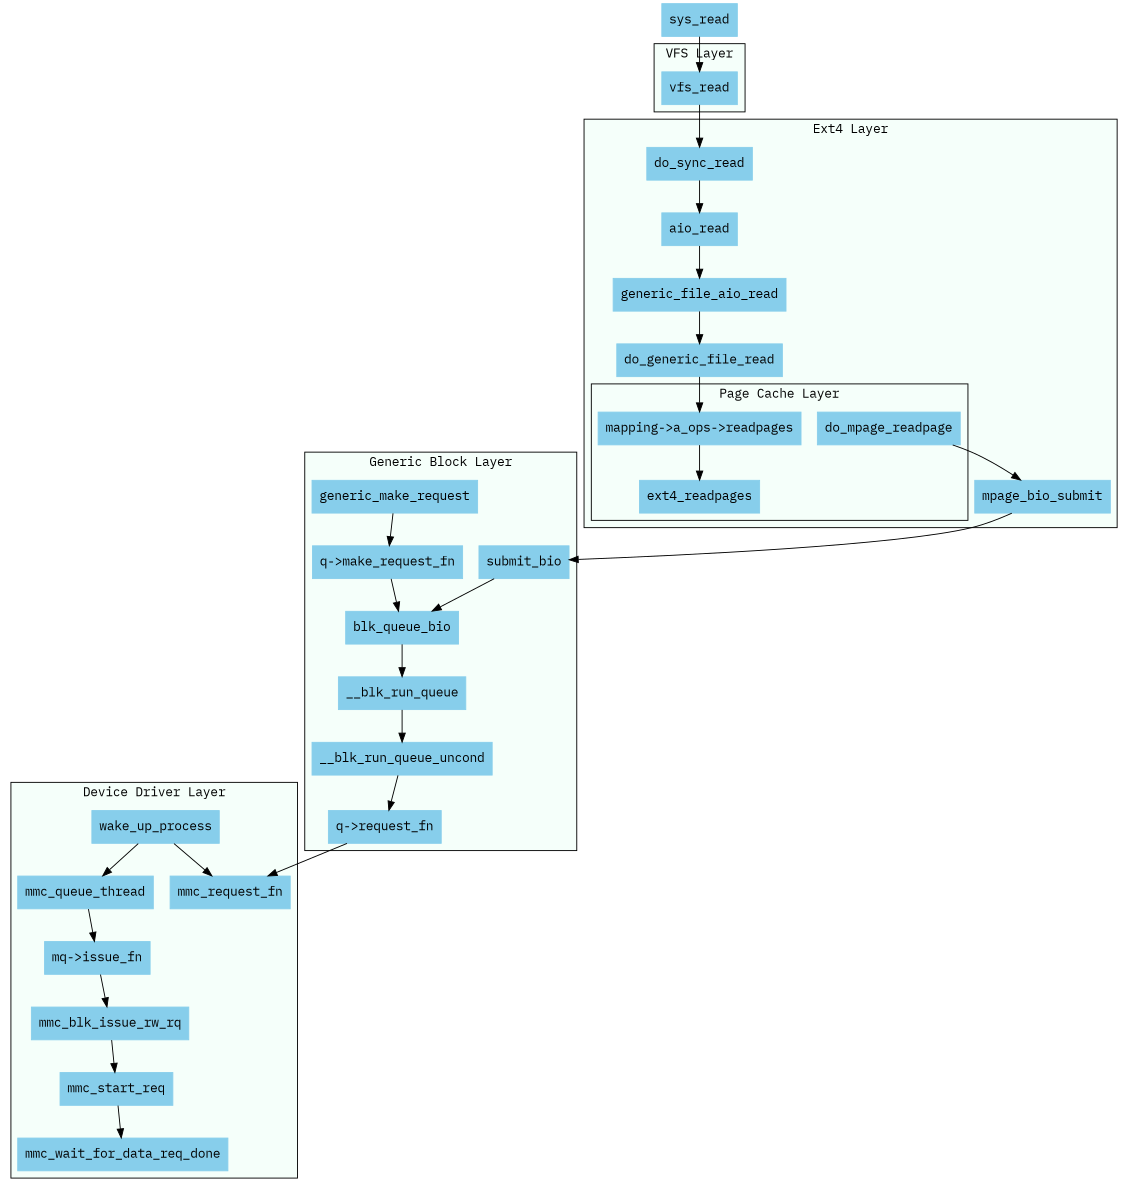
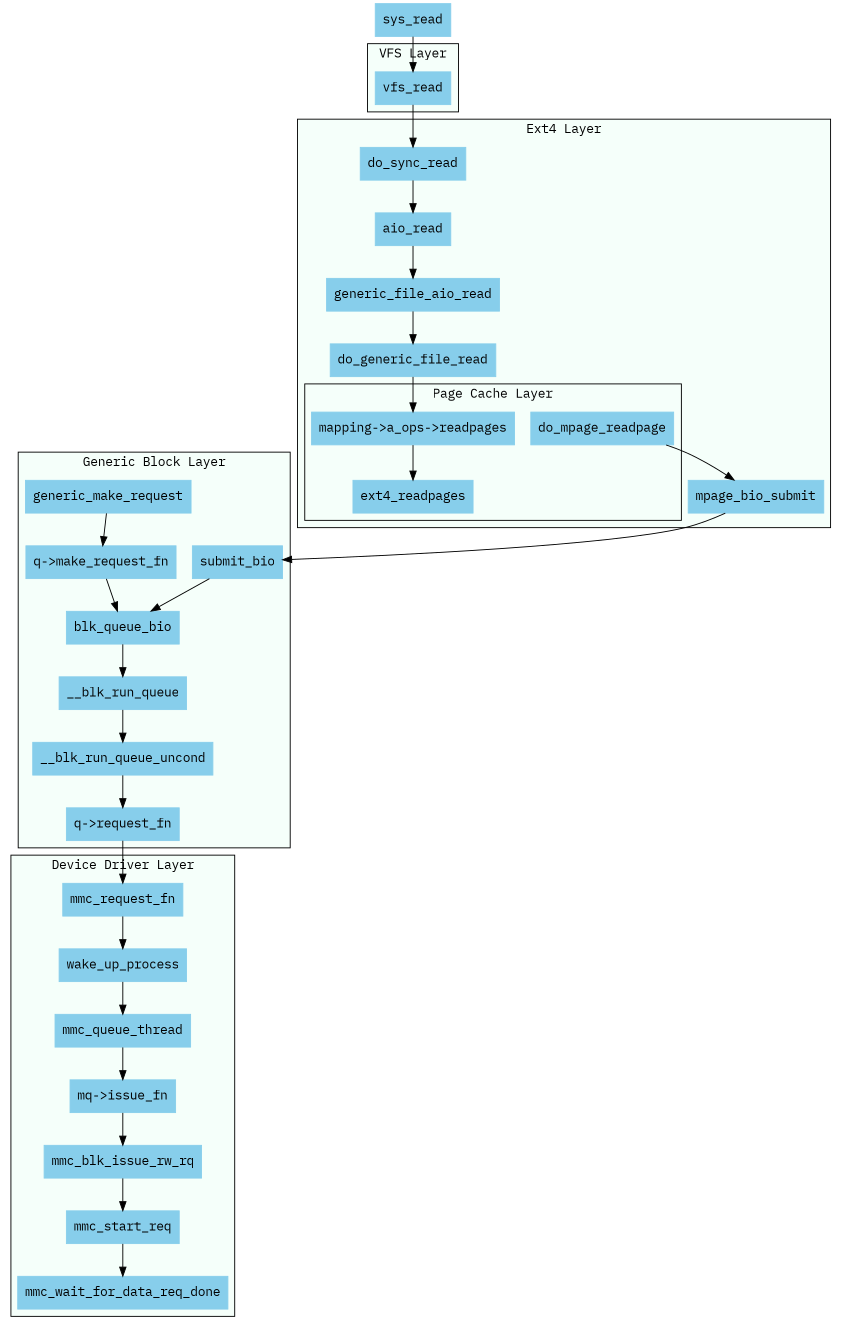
edge "wake_up_process" -> "mmc_request_fn": reversed
